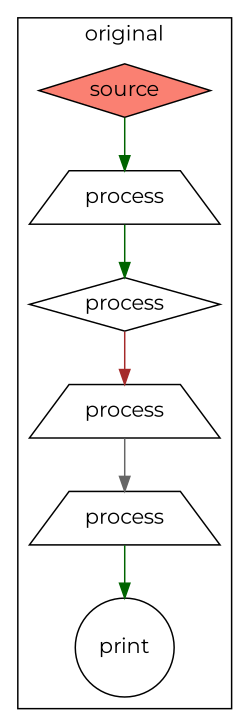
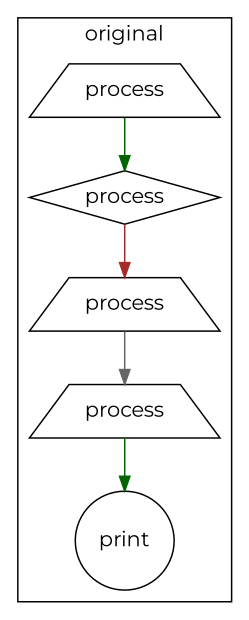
node "source": removed
